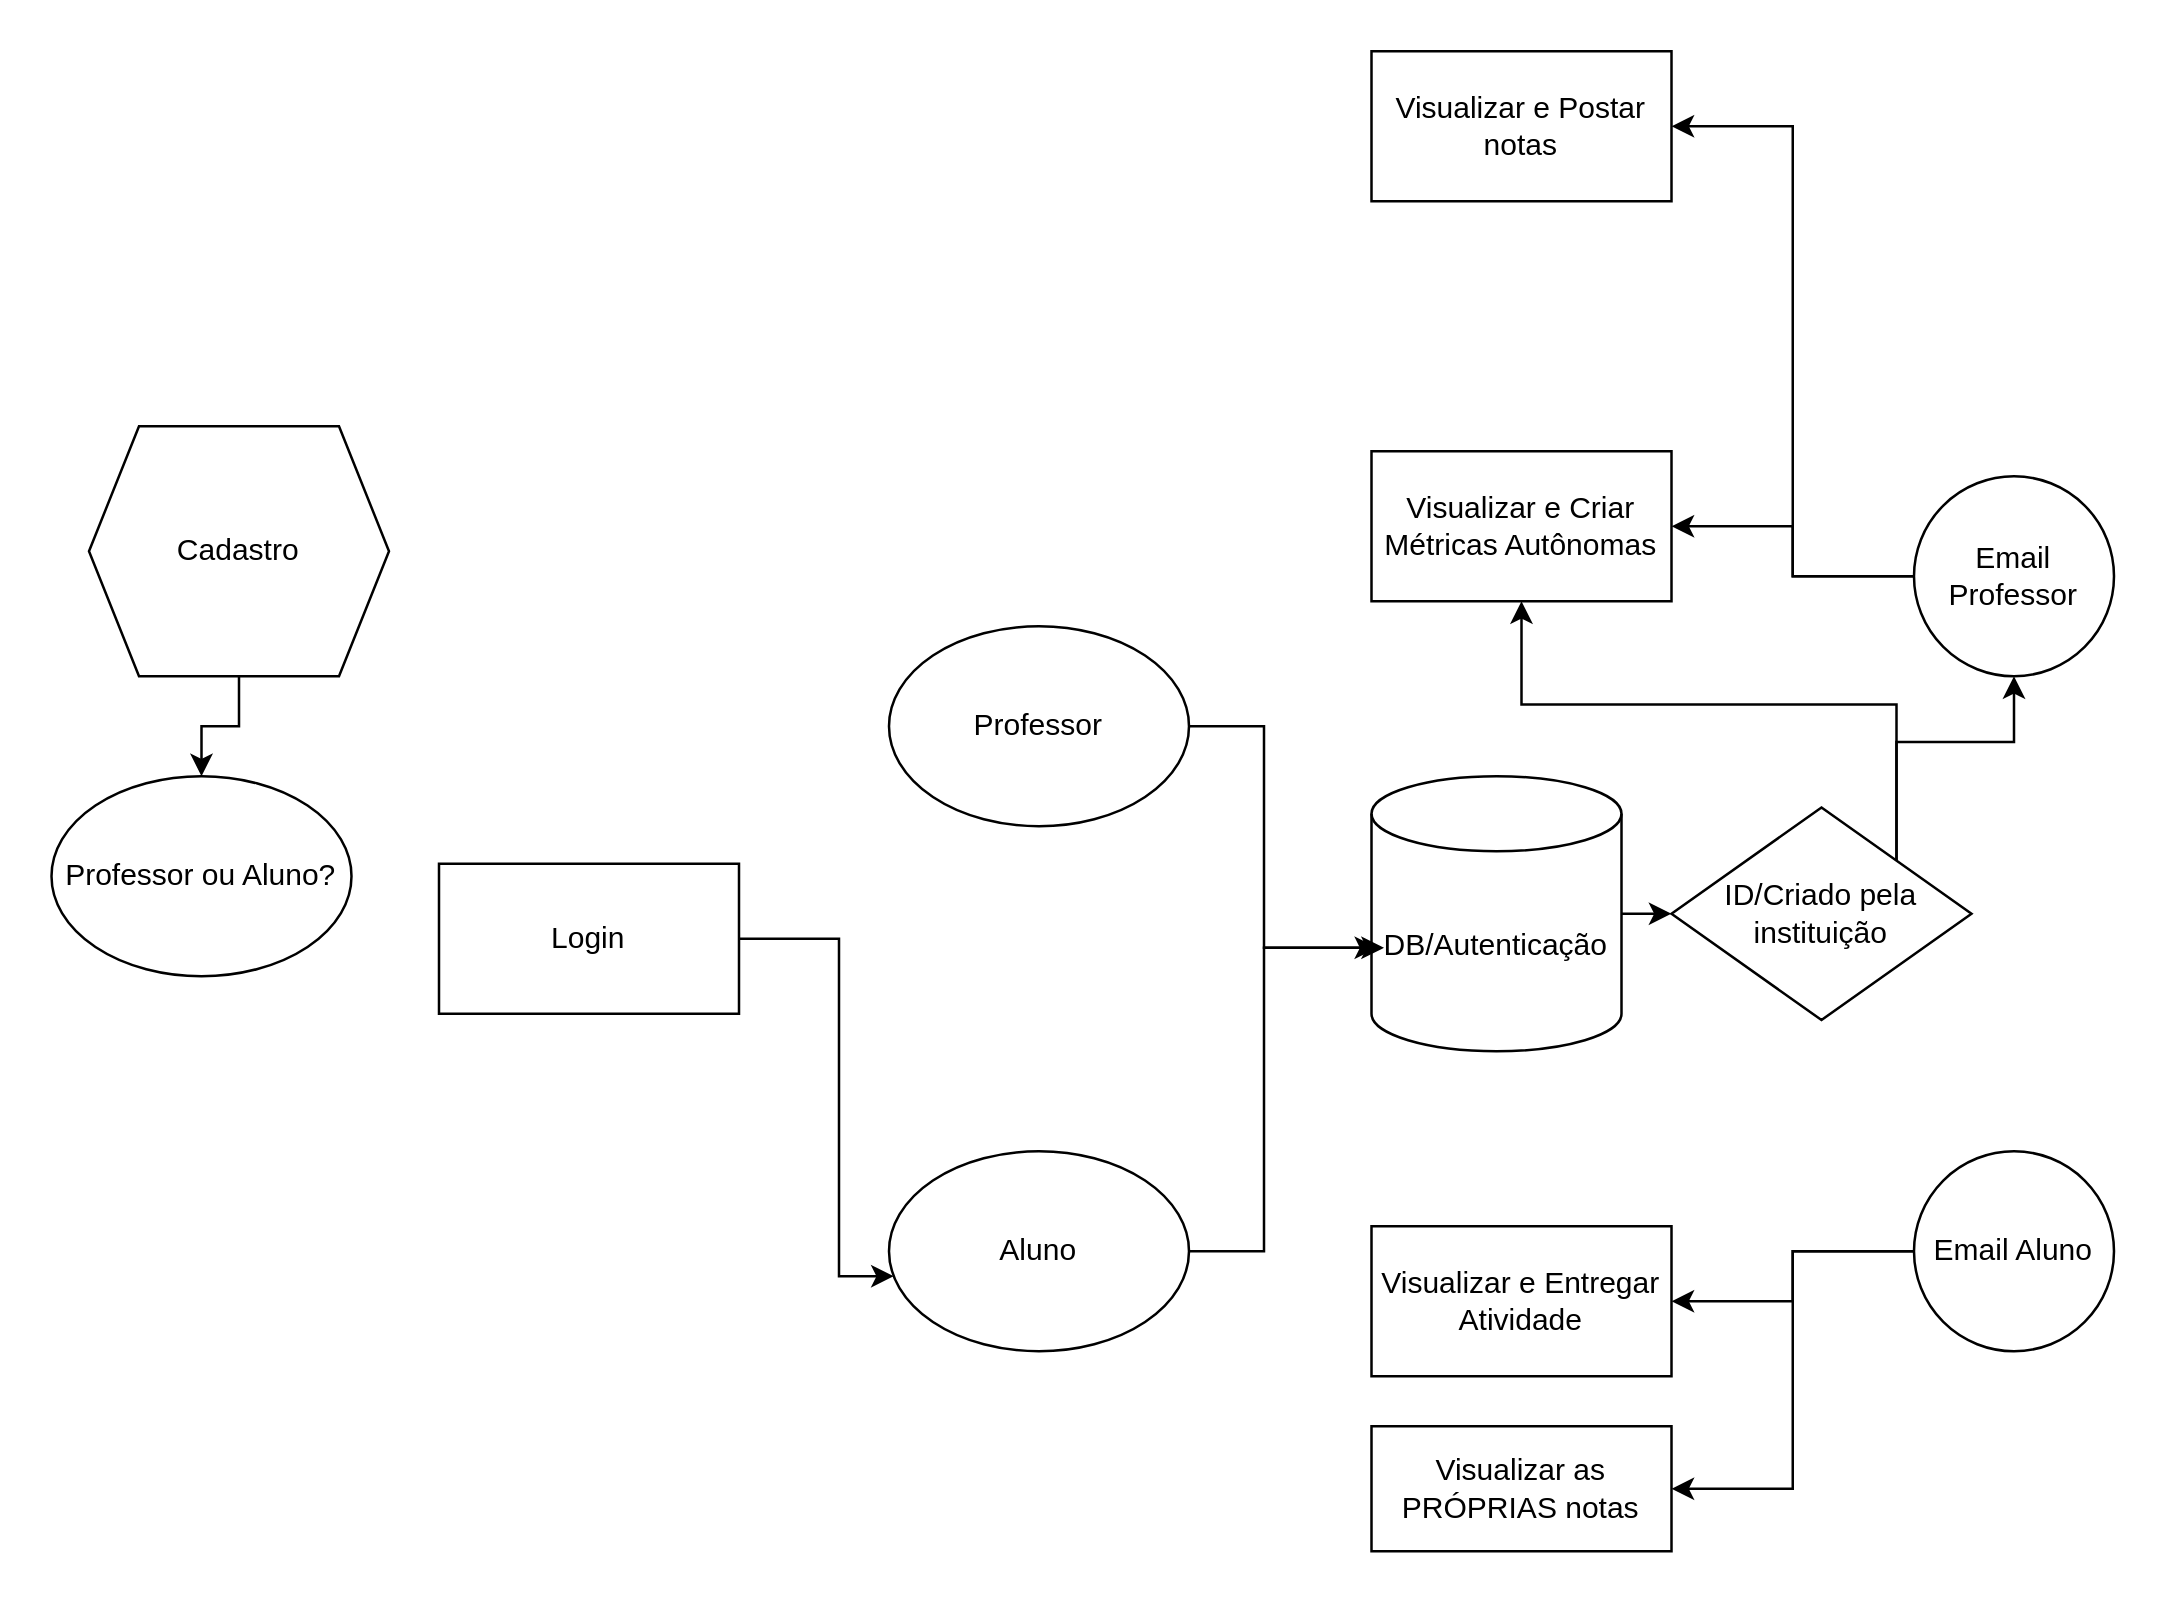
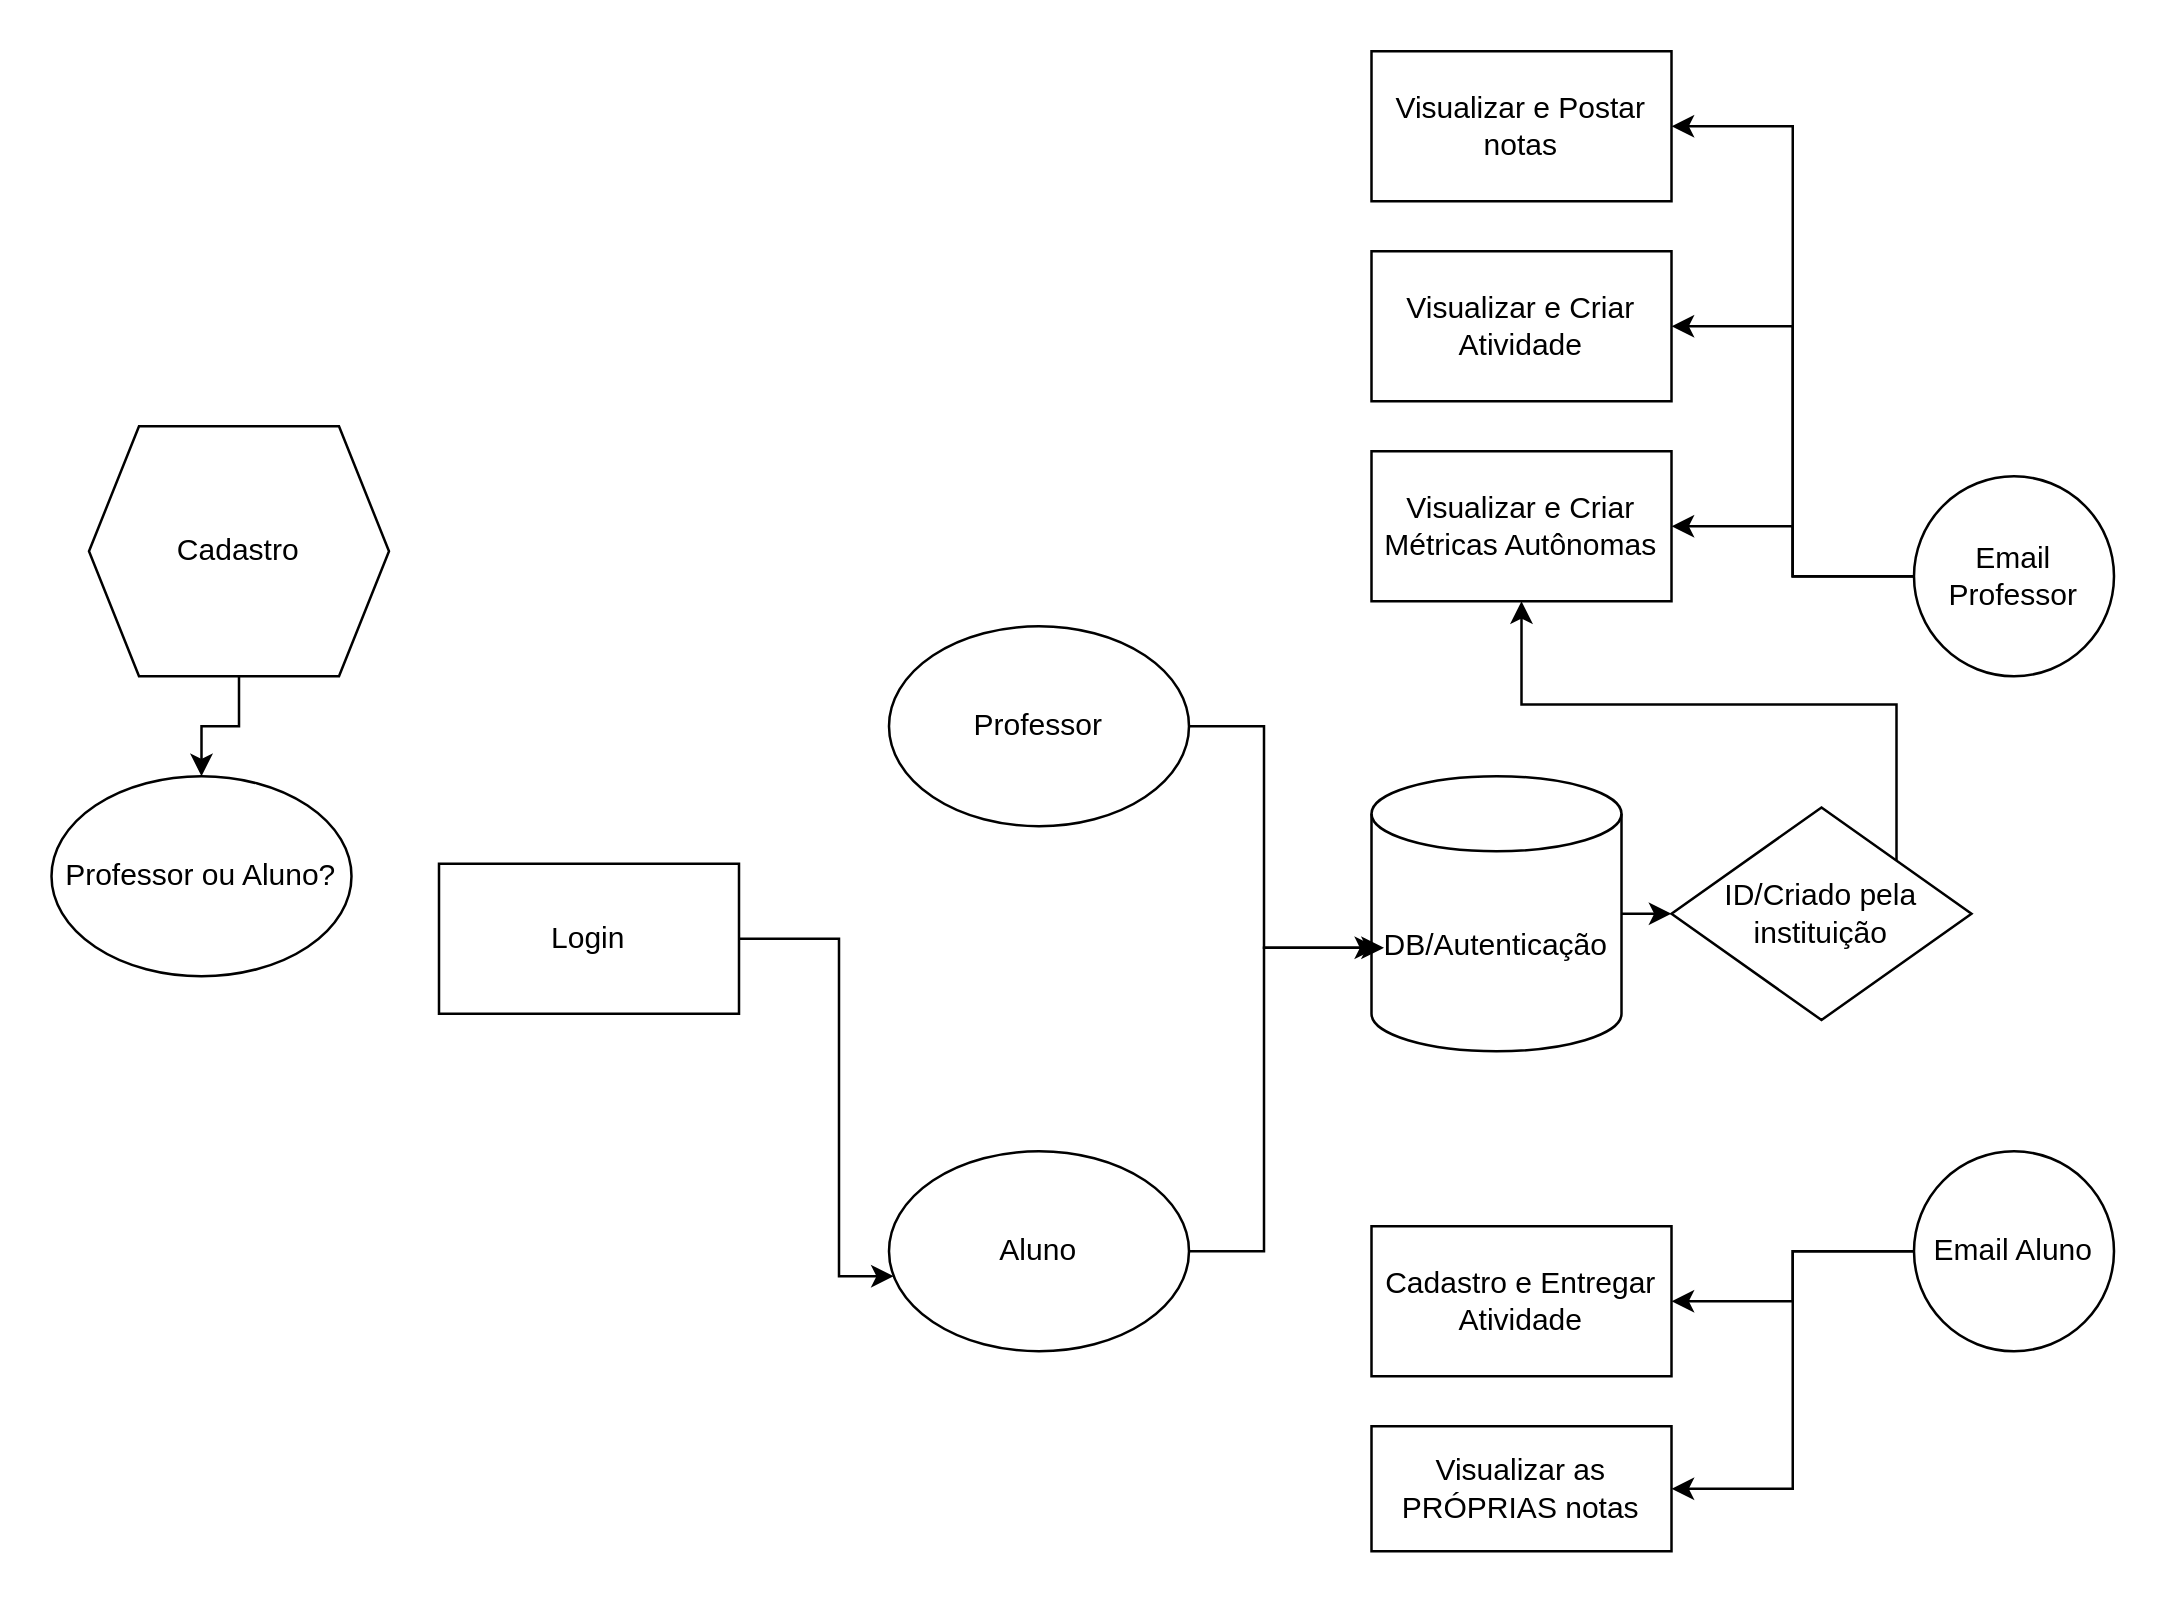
node "Visualizar e Criar Atividade": added
edge "Email Professor" -> "Visualizar e Criar Atividade": added
edge "ID/Criado pela instituição" -> "Email Professor": removed
node "Visualizar e Entregar Atividade": label "Visualizar e Entregar Atividade" -> "Cadastro e Entregar Atividade"
